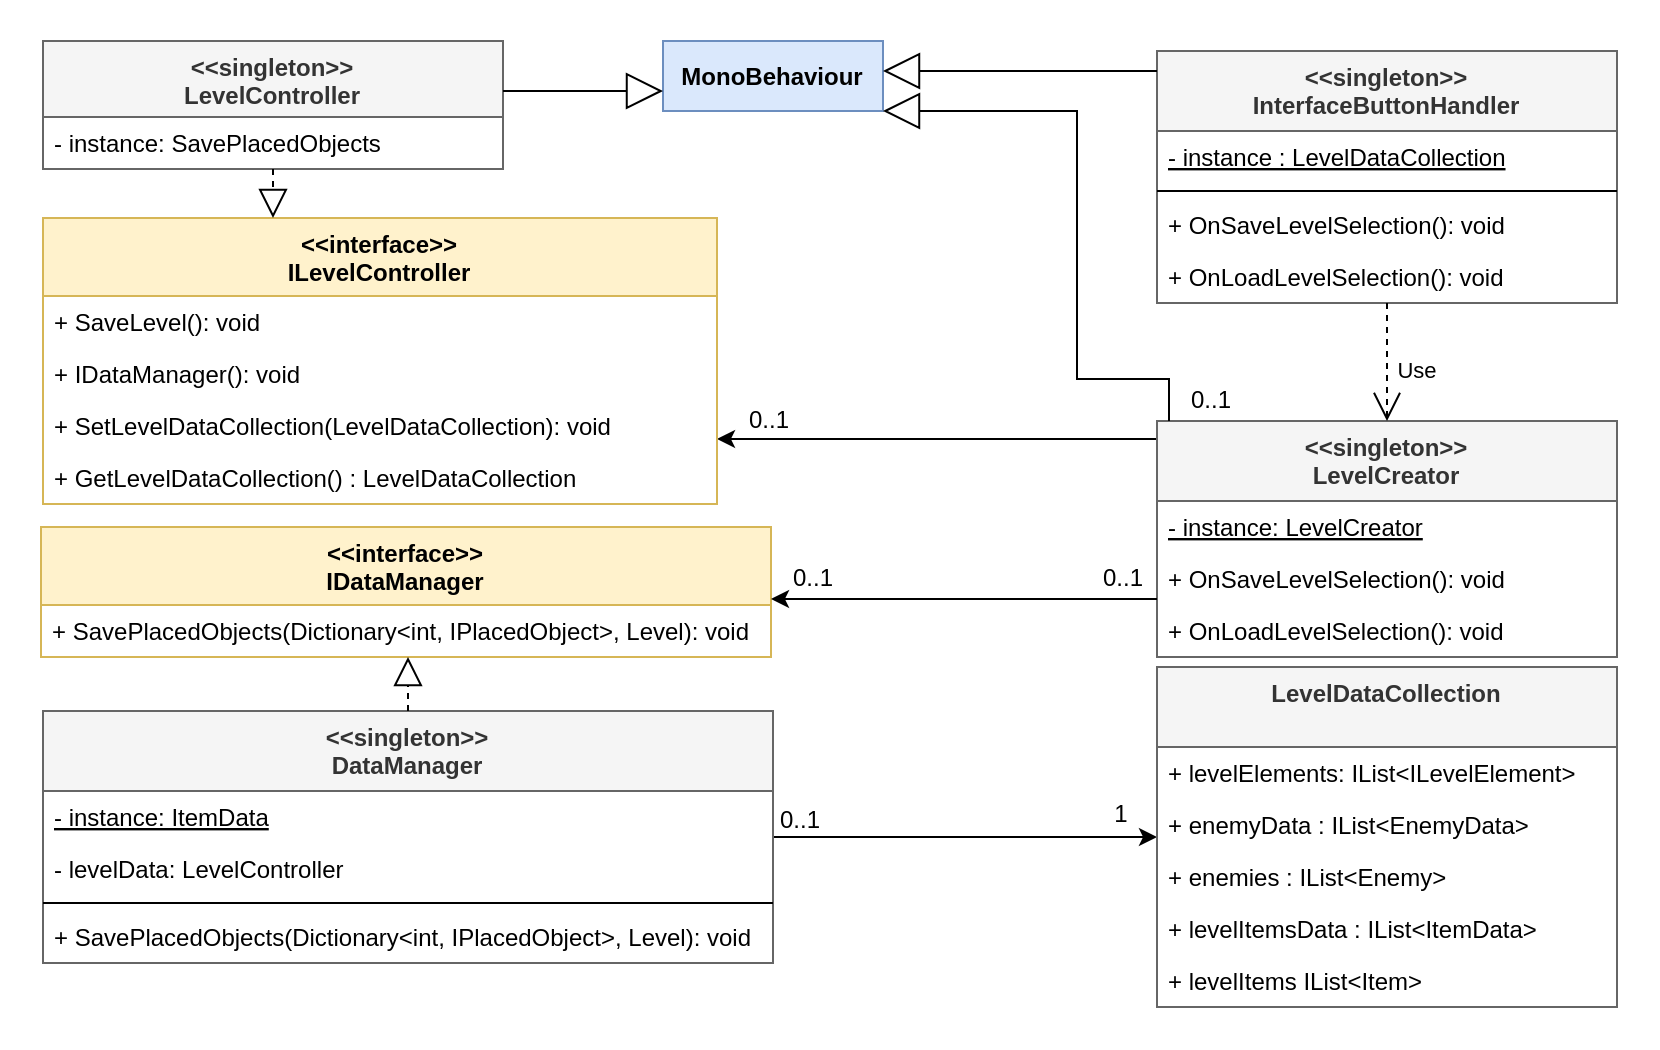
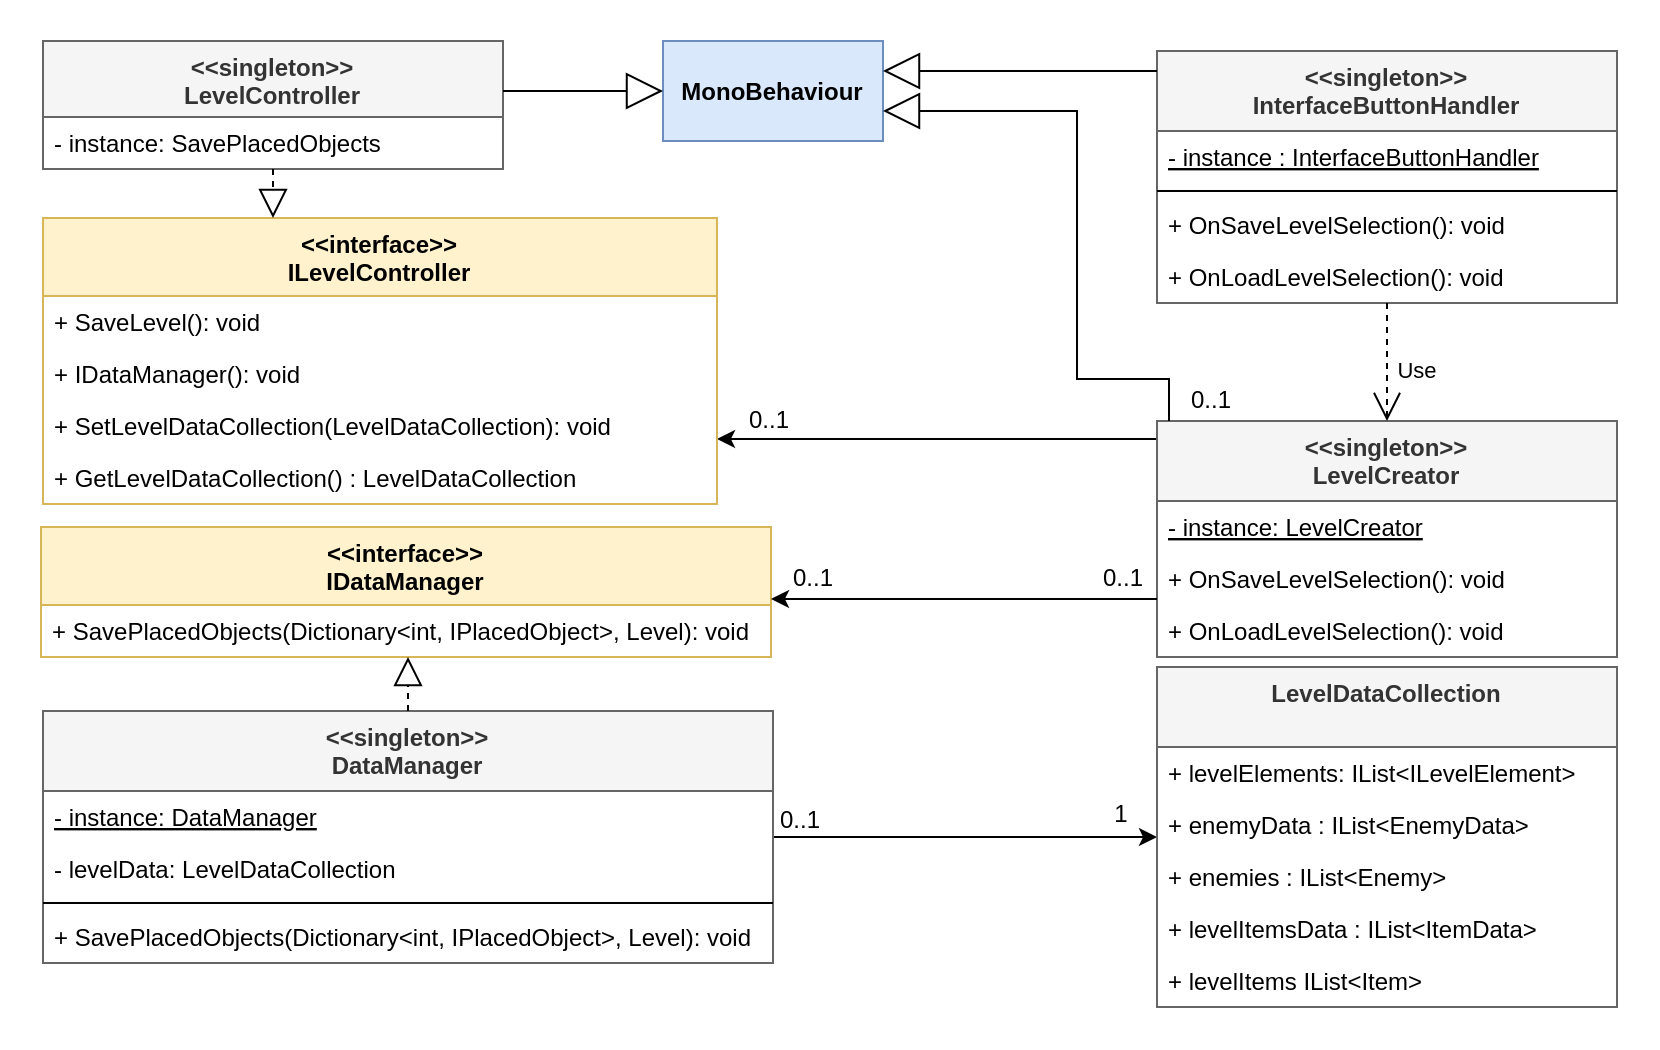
node "MonoBehaviour": size 220x70 -> 220x100
node "- instance : LevelDataCollection": label "- instance : LevelDataCollection" -> "- instance : InterfaceButtonHandler"
node "- instance: ItemData": label "- instance: ItemData" -> "- instance: DataManager"
node "- levelData: LevelController": label "- levelData: LevelController" -> "- levelData: LevelDataCollection"
